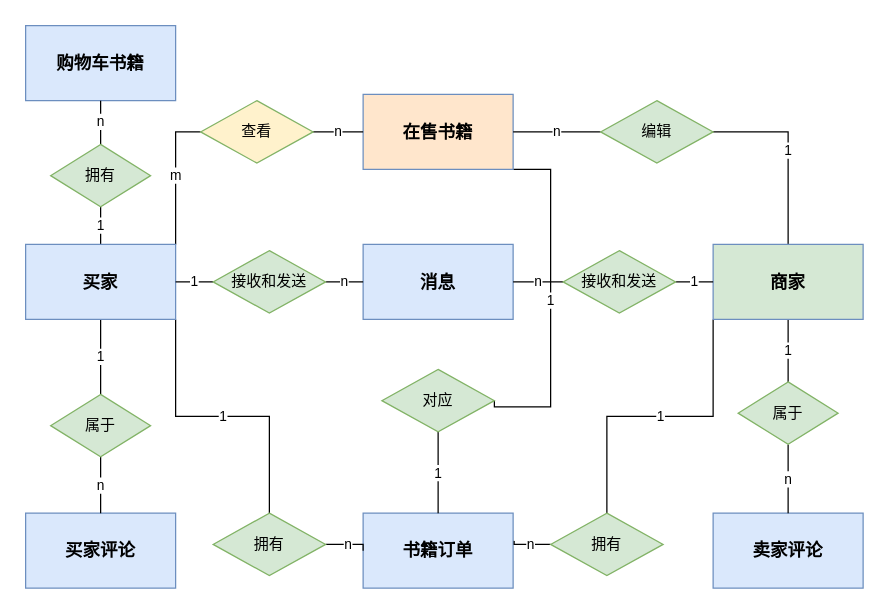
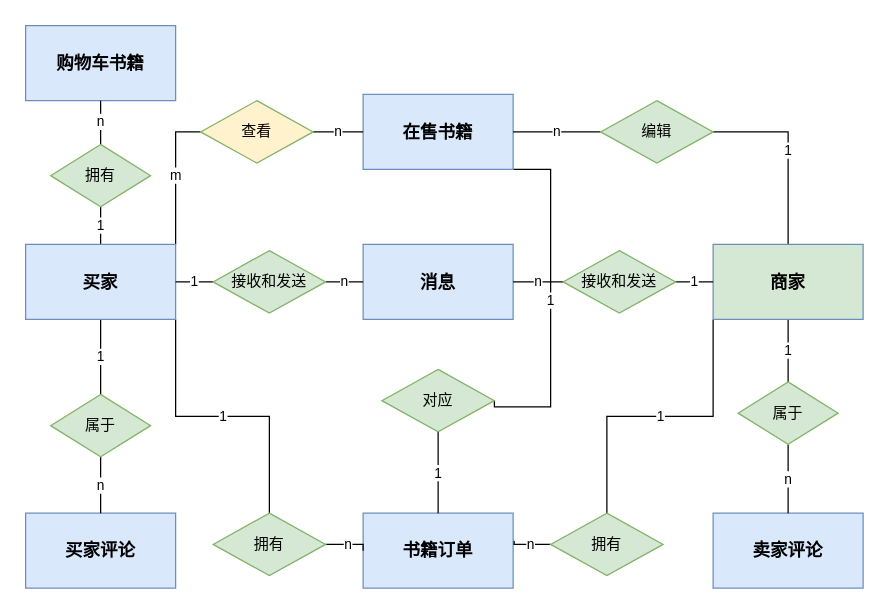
node "在售书籍": fillcolor #ffe6cc -> #dae8fc
